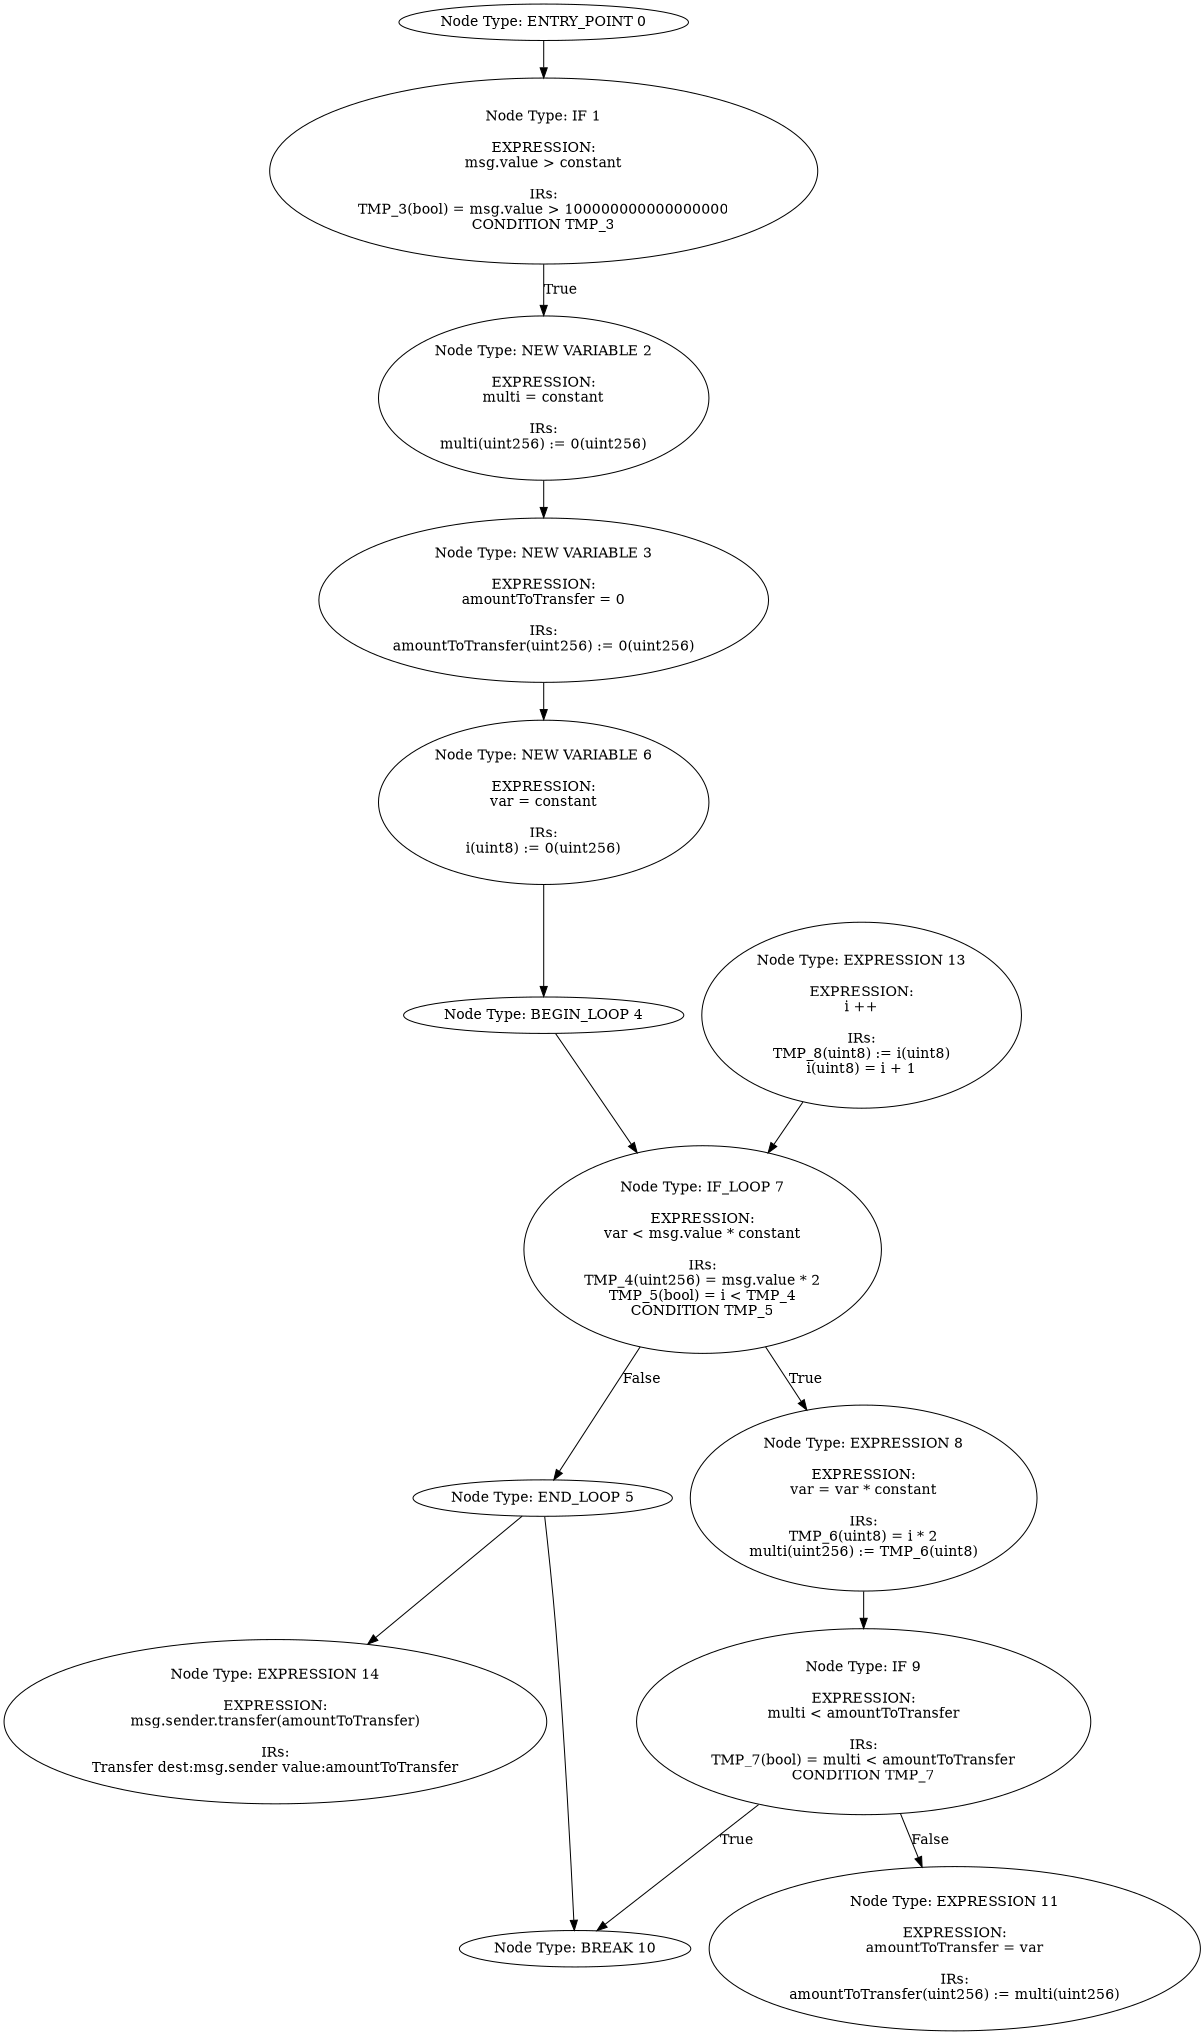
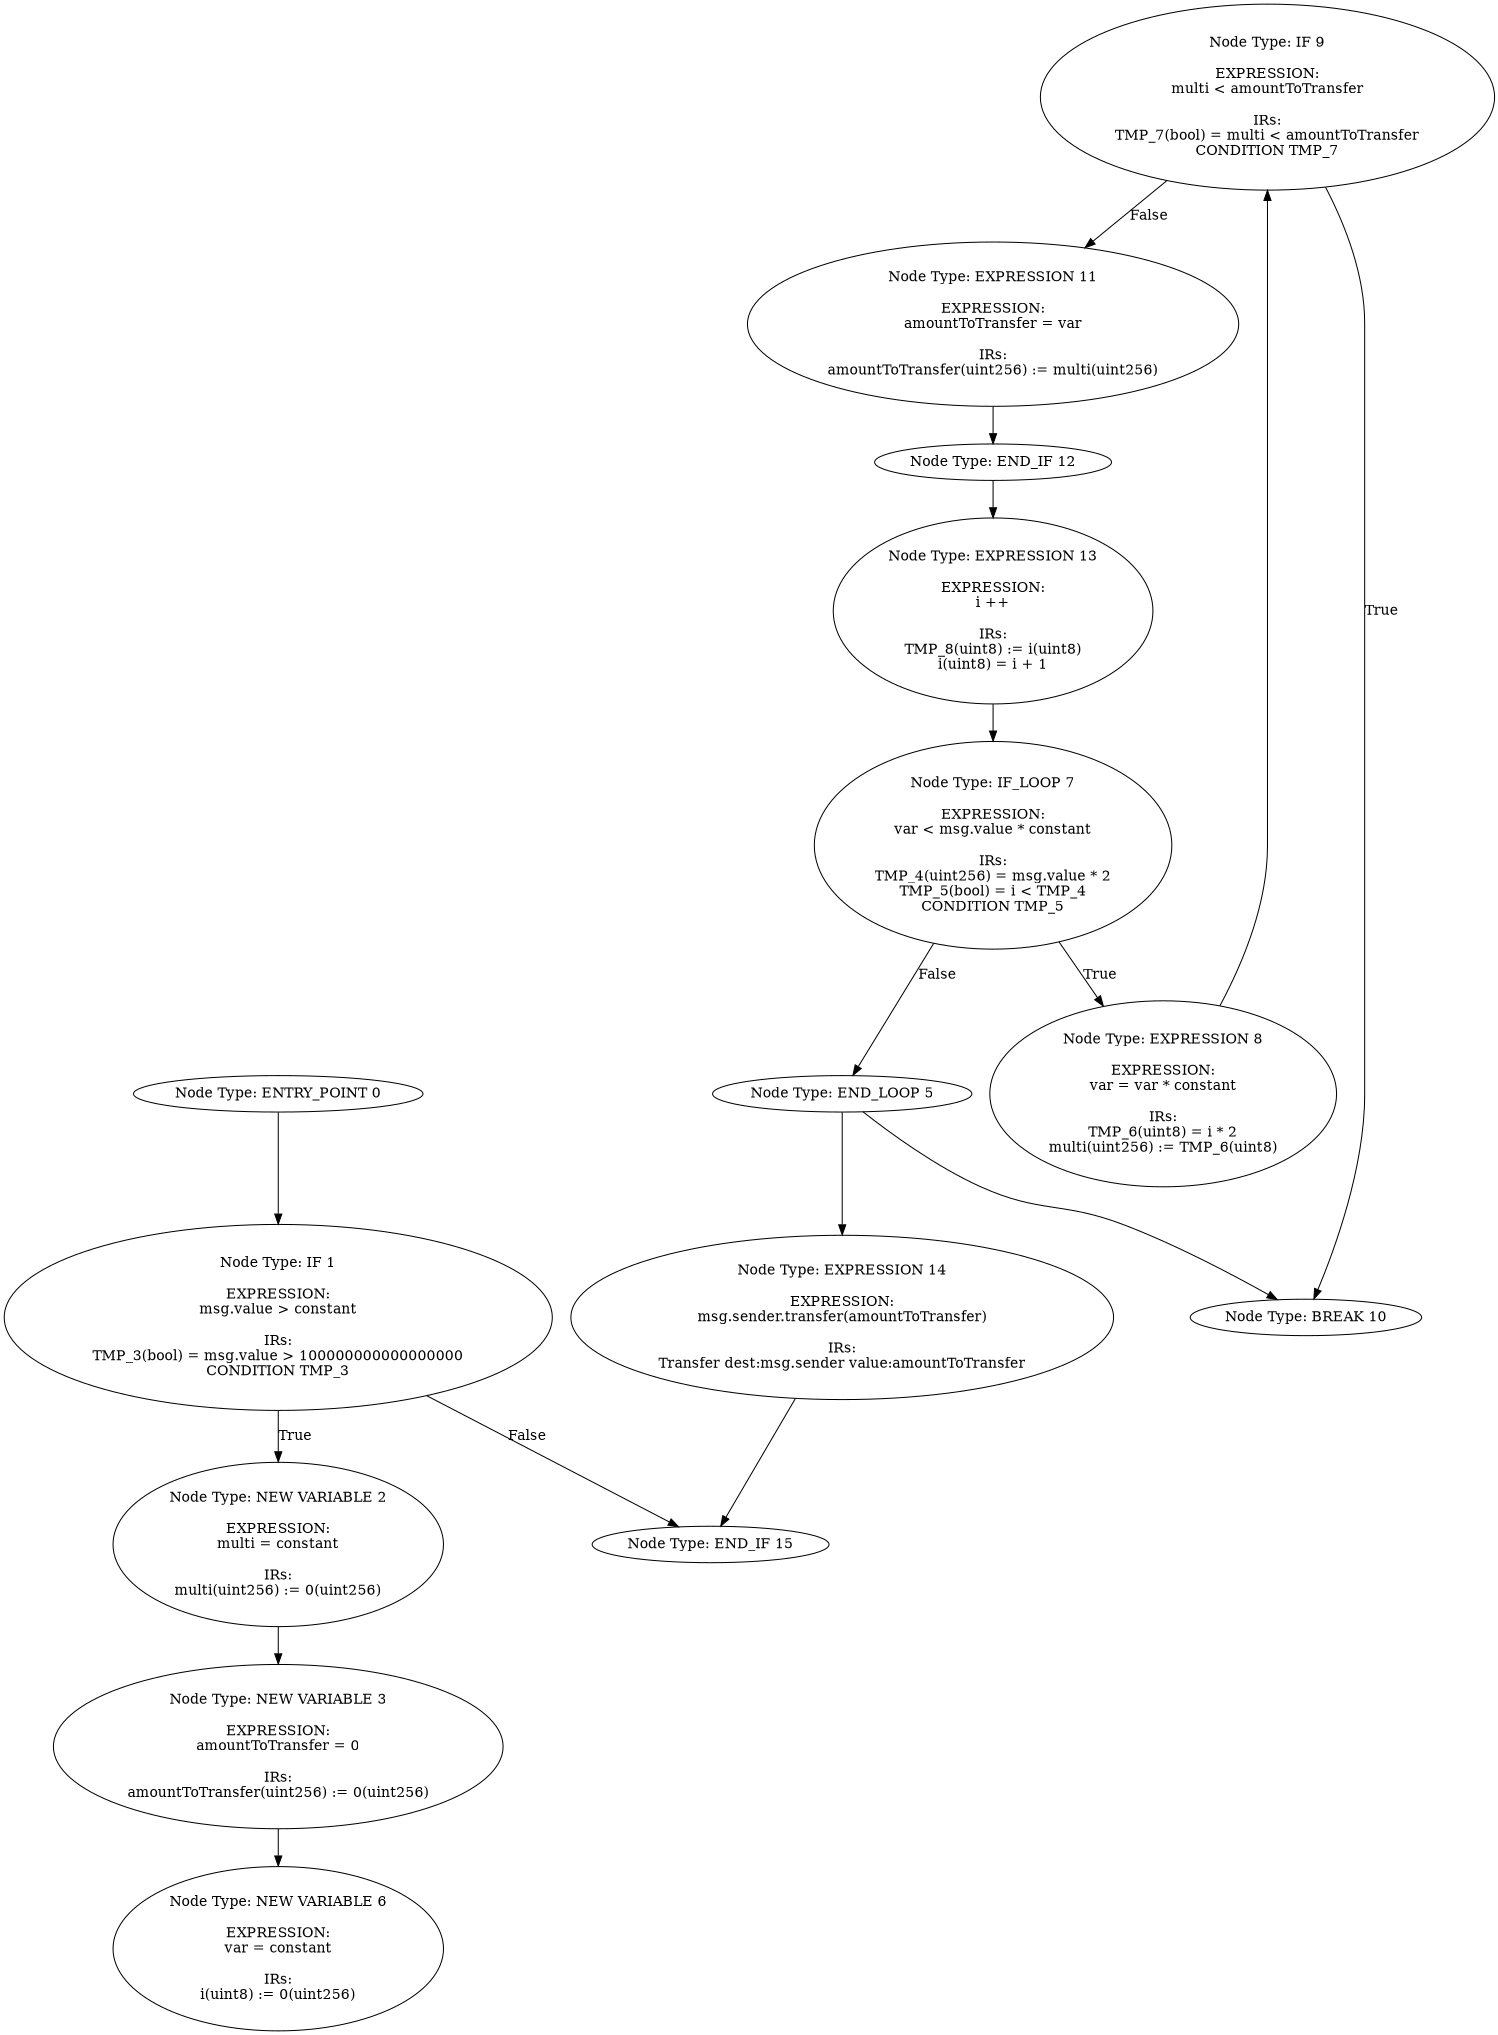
node "Node Type: END_IF 12": added
node "Node Type: BEGIN_LOOP 4": removed
node "Node Type: END_IF 15": added
